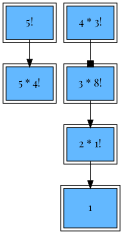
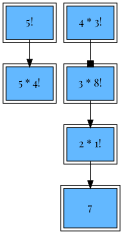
node "1": label "1" -> "7"
